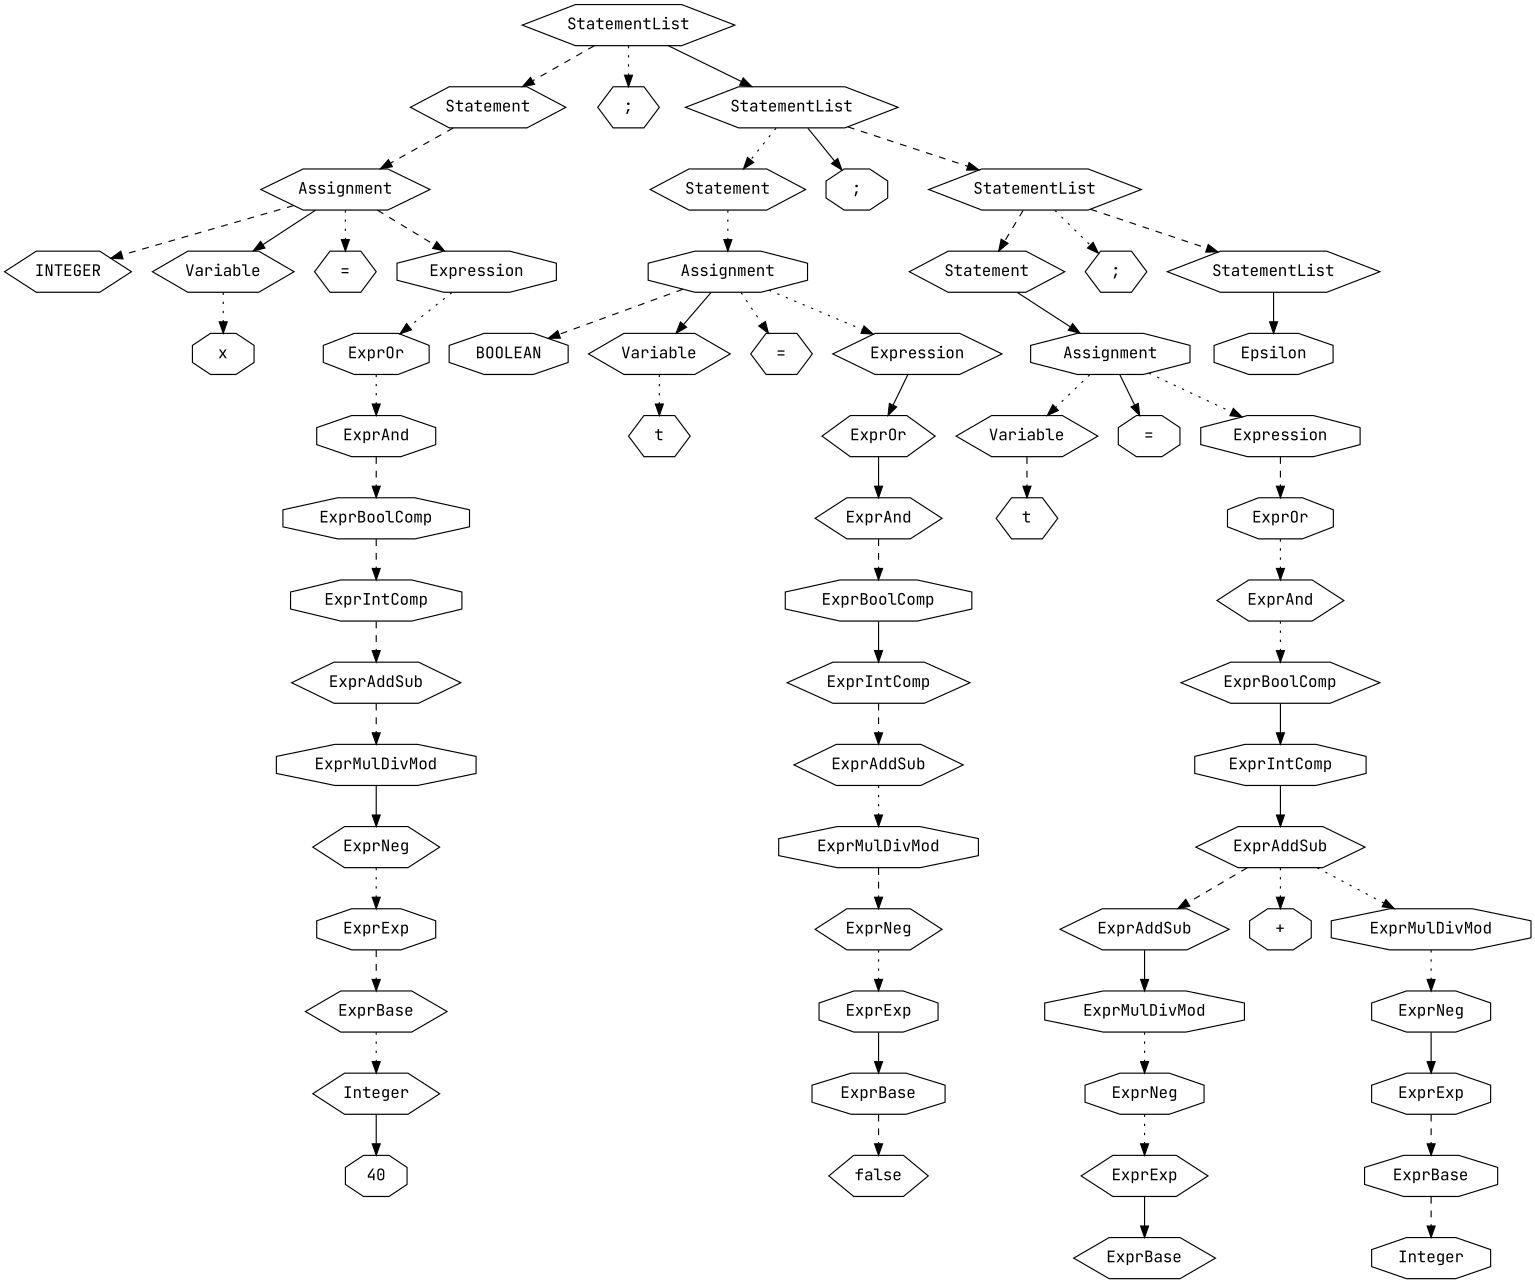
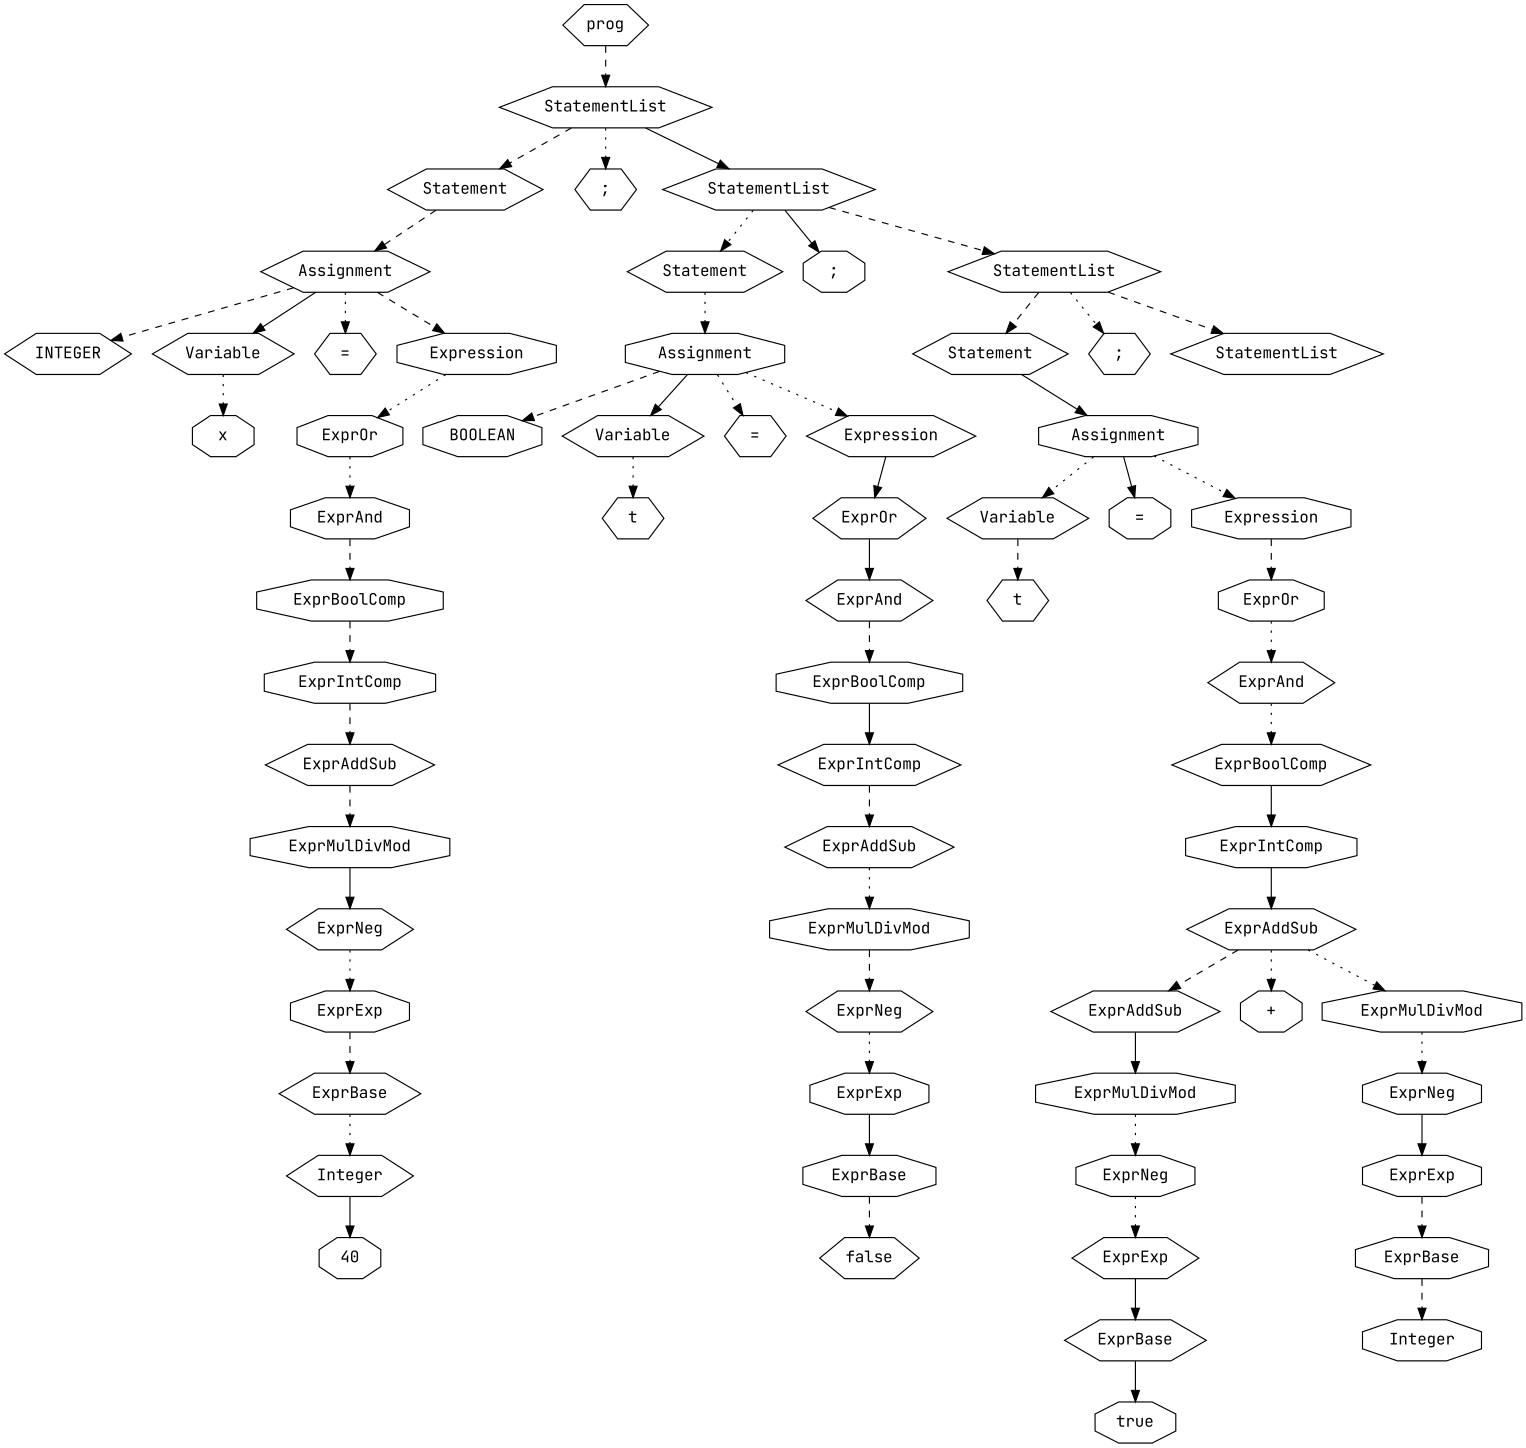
node "prog": added
node "Epsilon": removed
node "true": added
